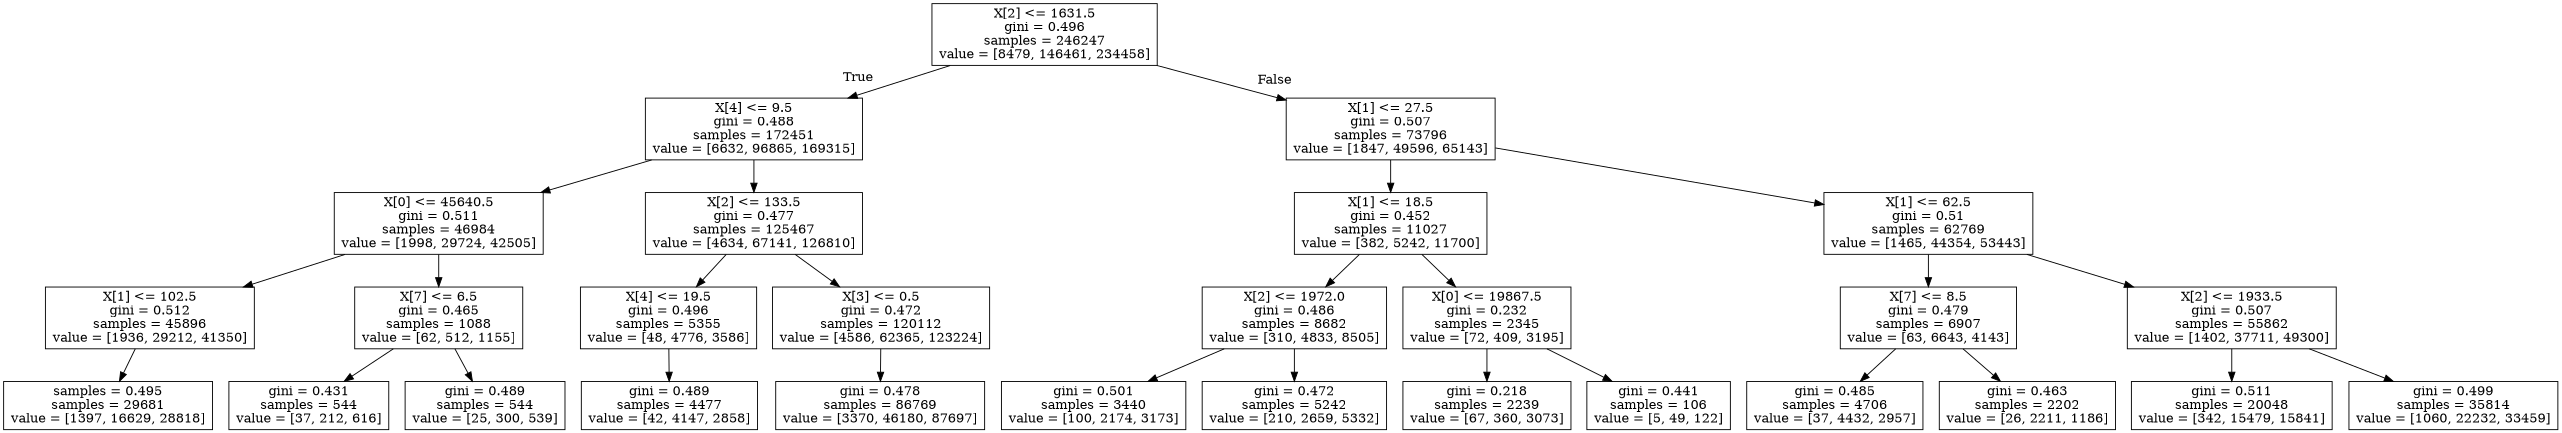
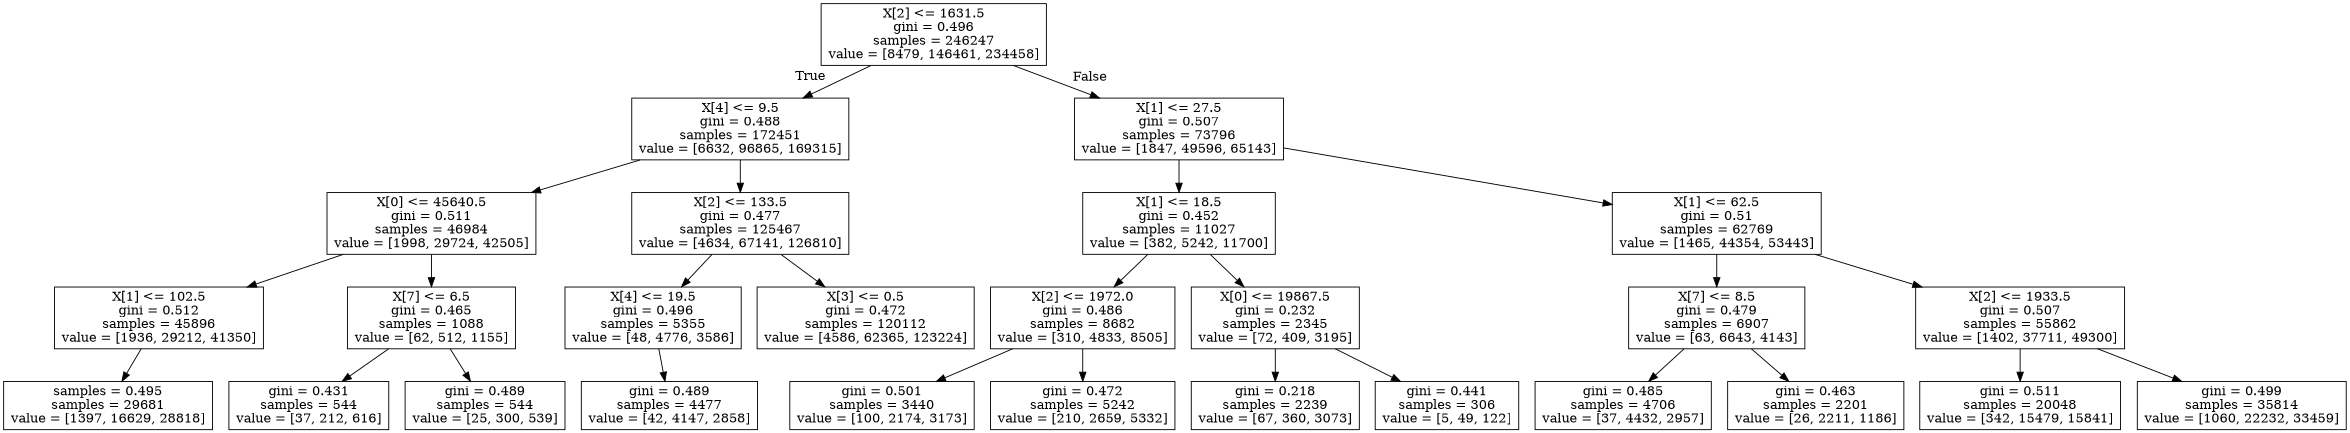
node "gini = 0.478 samples = 86769 value = [3370, 46180, 87697]": removed
node "gini = 0.441 samples = 106 value = [5, 49, 122]": label "gini = 0.441 samples = 106 value = [5, 49, 122]" -> "gini = 0.441 samples = 306 value = [5, 49, 122]"
node "gini = 0.463 samples = 2202 value = [26, 2211, 1186]": label "gini = 0.463 samples = 2202 value = [26, 2211, 1186]" -> "gini = 0.463 samples = 2201 value = [26, 2211, 1186]"
